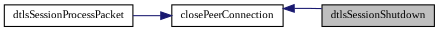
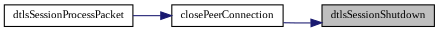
edge "dtlsSessionShutdown" -> "closePeerConnection": reversed
